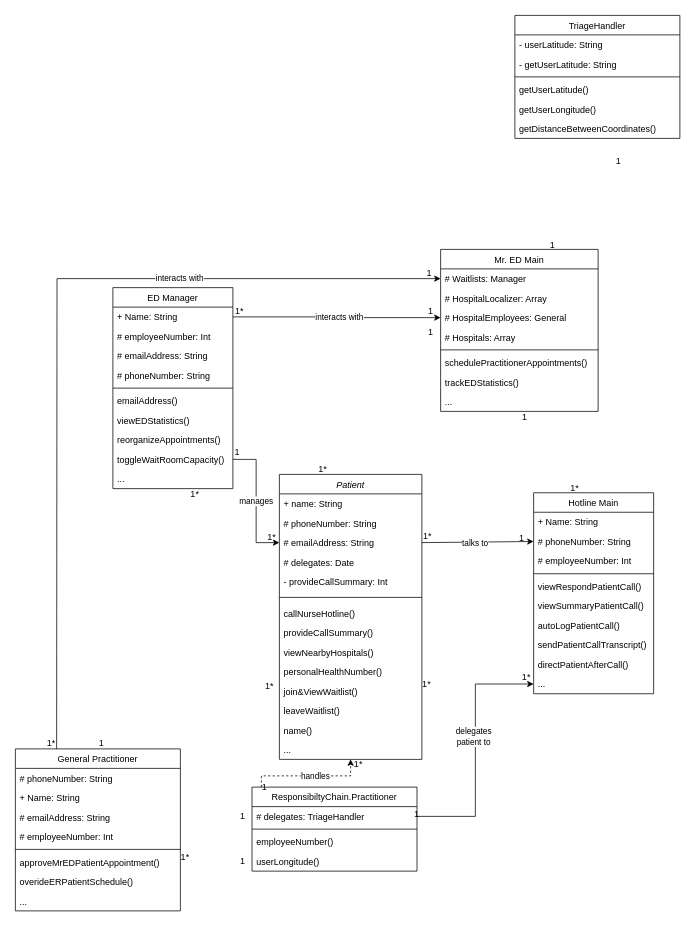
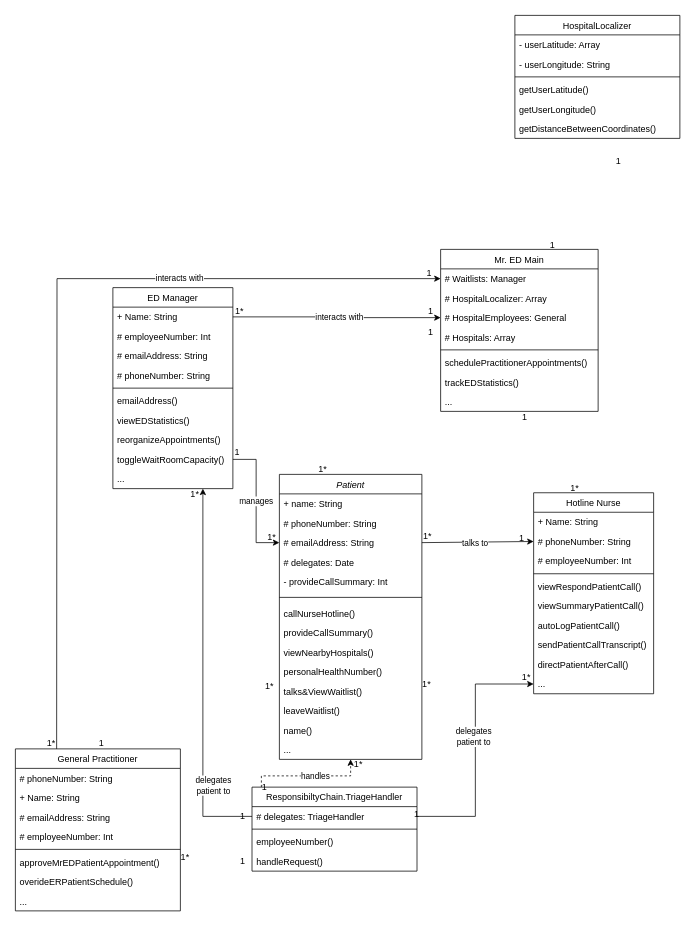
node "TriageHandler": label "TriageHandler" -> "HospitalLocalizer"
node "- userLatitude: String": label "- userLatitude: String" -> "- userLatitude: Array"
node "- getUserLatitude: String": label "- getUserLatitude: String" -> "- userLongitude: String"
node "Hotline Main": label "Hotline Main" -> "Hotline Nurse"
node "join&ViewWaitlist()": label "join&ViewWaitlist()" -> "talks&ViewWaitlist()"
node "ResponsibiltyChain.Practitioner": label "ResponsibiltyChain.Practitioner" -> "ResponsibiltyChain.TriageHandler"
edge "# delegates: TriageHandler" -> "ED Manager": added, label "delegates patient to"
node "userLongitude()": label "userLongitude()" -> "handleRequest()"
